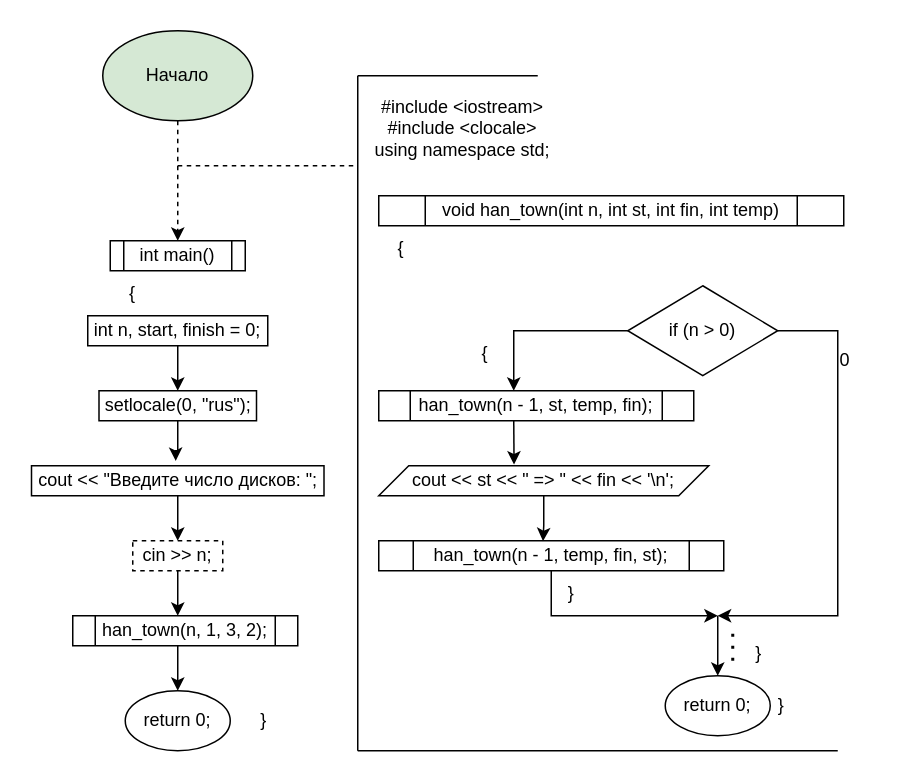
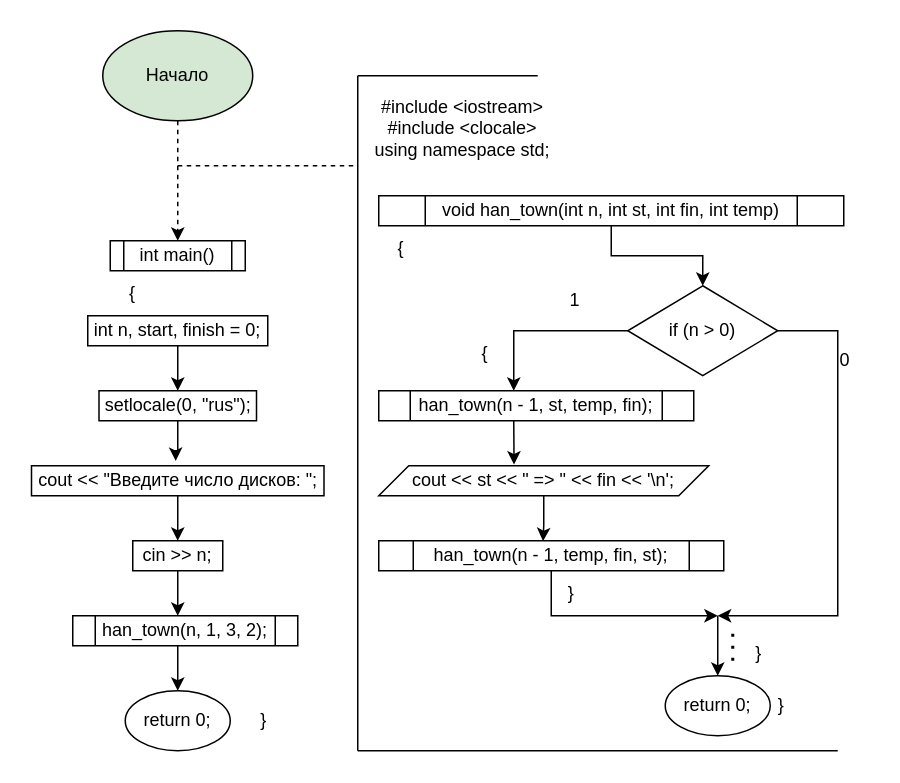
edge "void han_town(int n, int st, int fin, int temp)" -> "if (n > 0)": added
node "1": added
node "cin >> n;": style dashed -> solid
